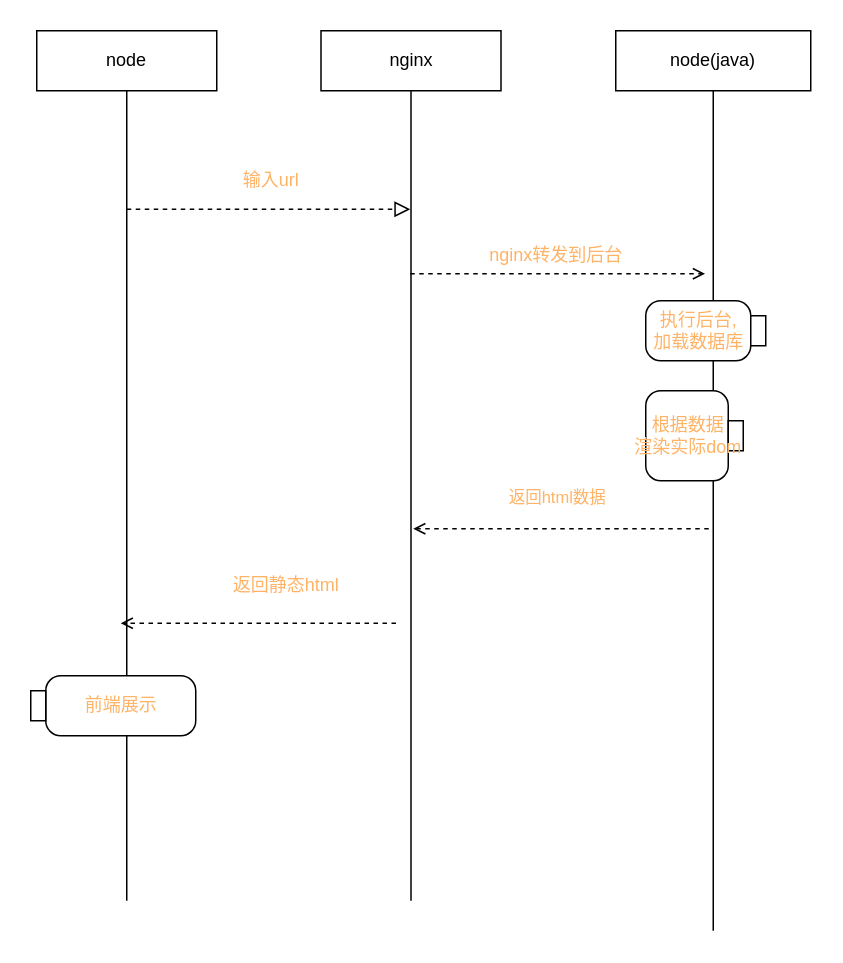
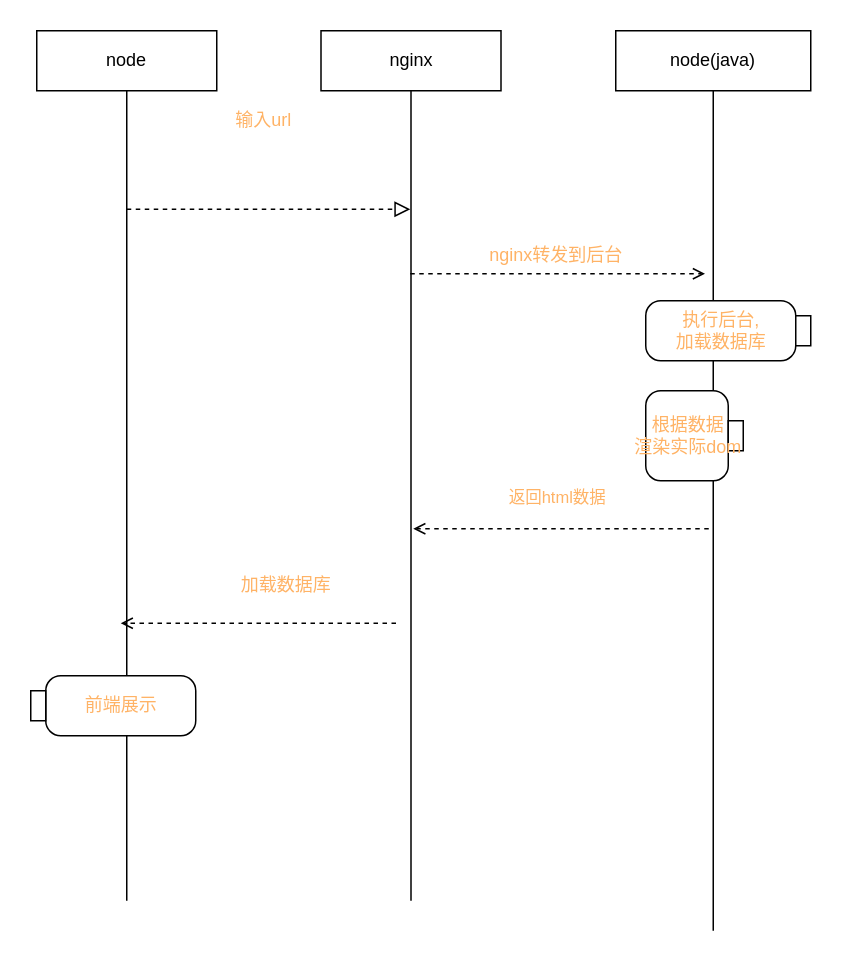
node "输入url": moved (271, 181) -> (263, 121)
node "执行后台, 加载数据库": size 120x60 -> 165x60
node "返回静态html": label "返回静态html" -> "加载数据库"
